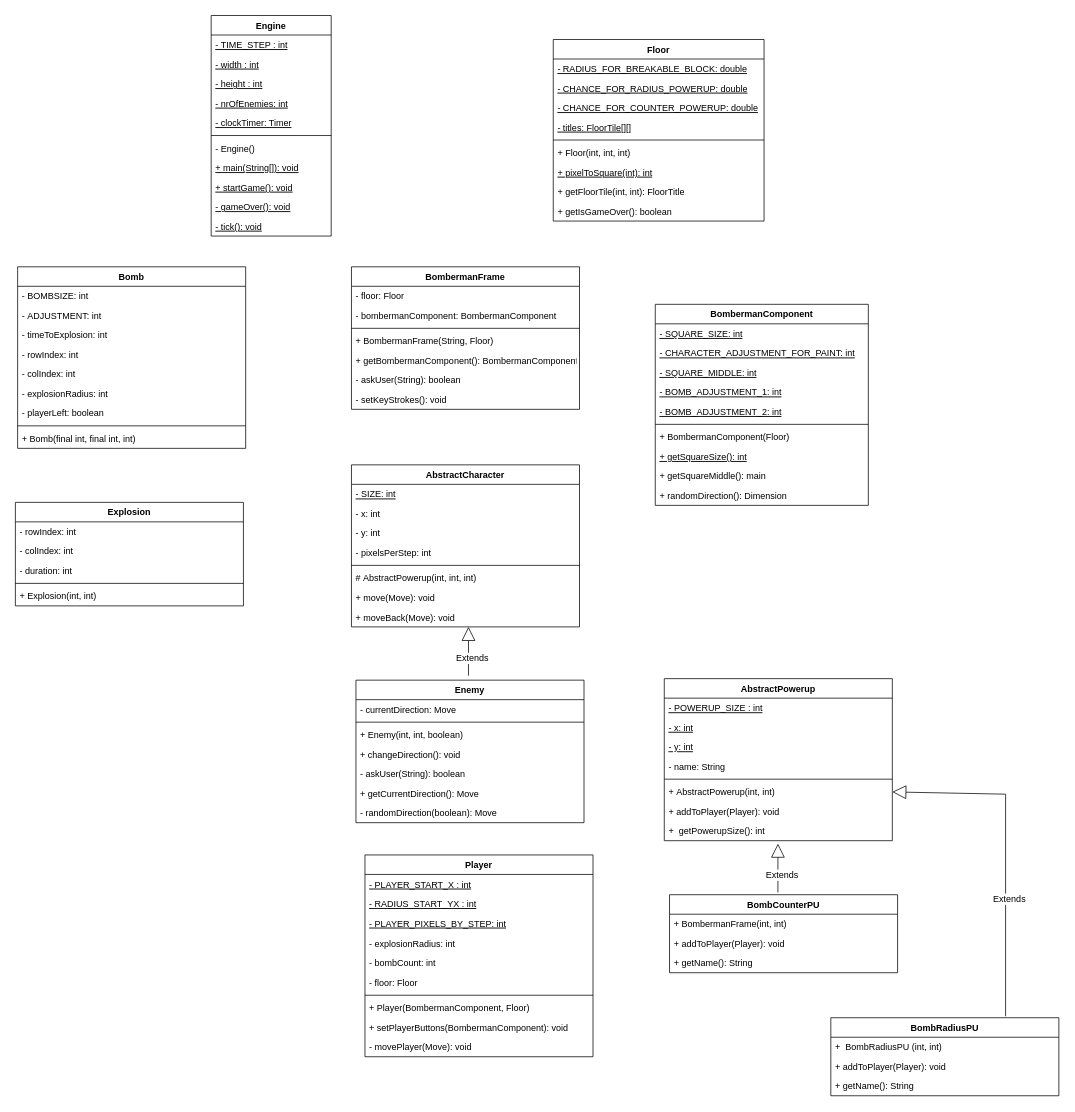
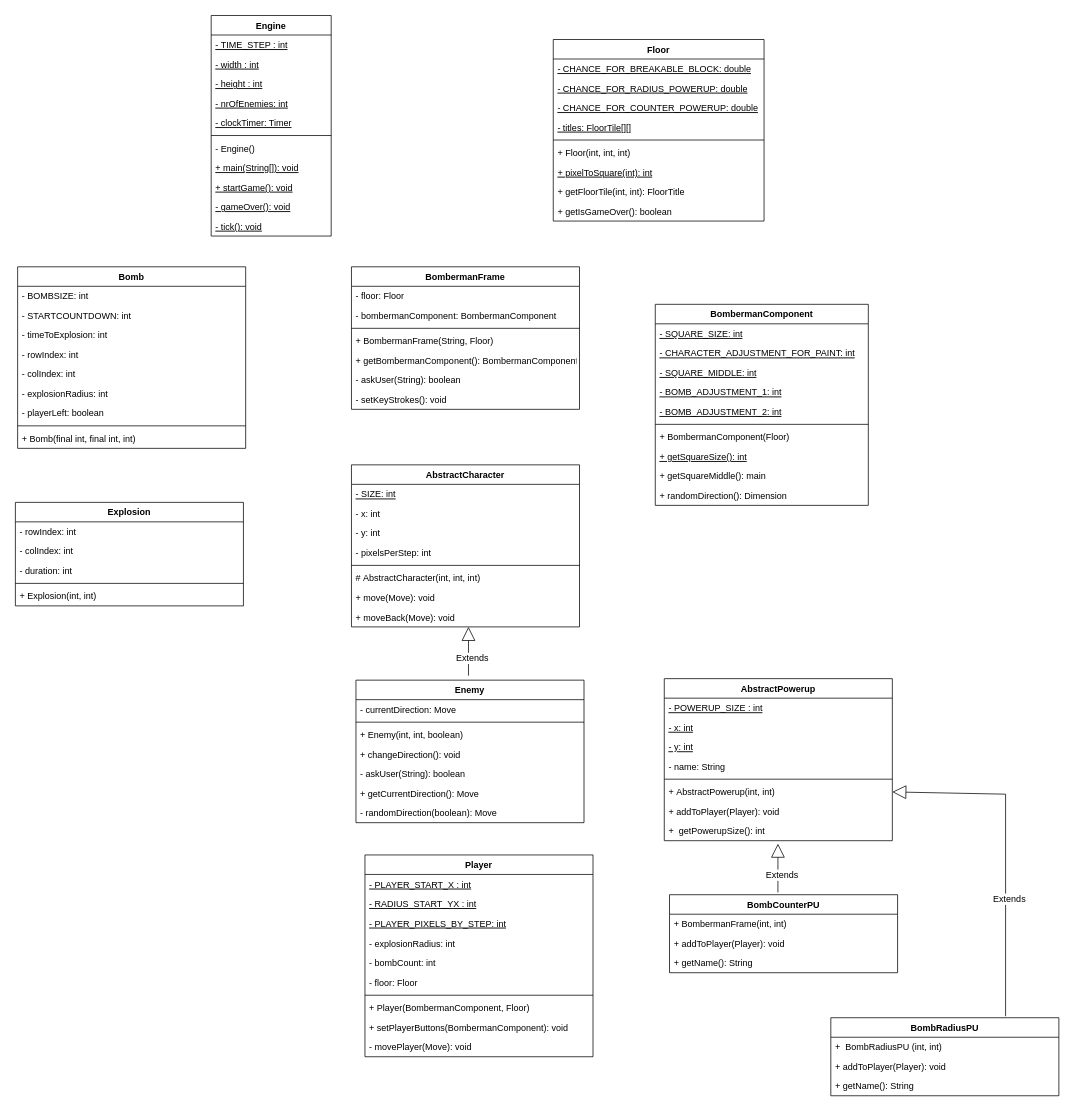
node "- RADIUS_FOR_BREAKABLE_BLOCK: double": label "- RADIUS_FOR_BREAKABLE_BLOCK: double" -> "- CHANCE_FOR_BREAKABLE_BLOCK: double"
node "- ADJUSTMENT: int": label "- ADJUSTMENT: int" -> "- STARTCOUNTDOWN: int"
node "# AbstractPowerup(int, int, int)": label "# AbstractPowerup(int, int, int)" -> "# AbstractCharacter(int, int, int)"
